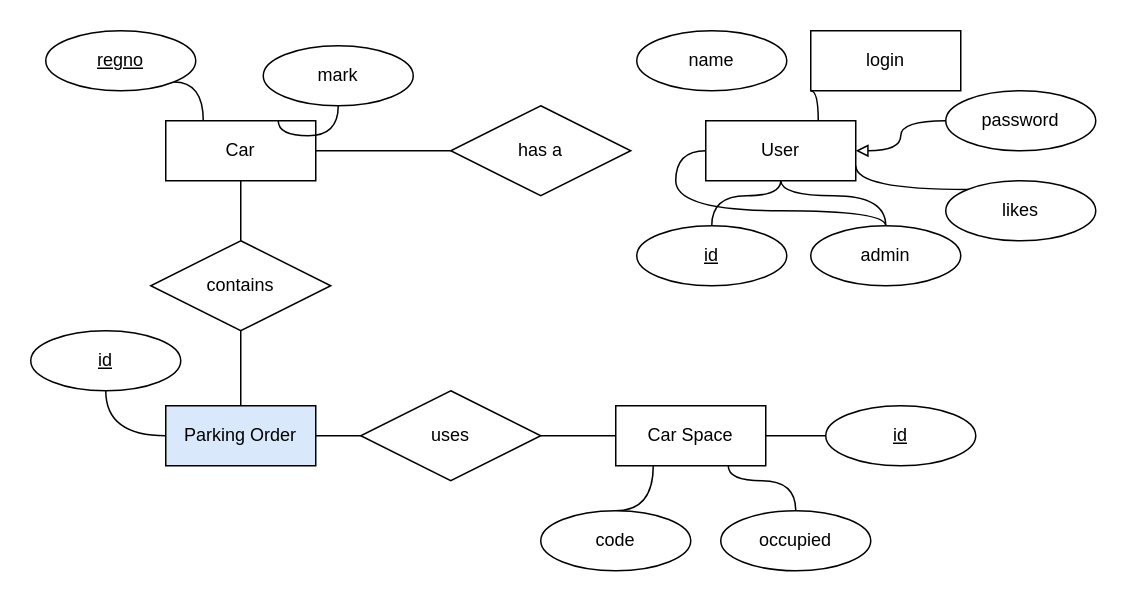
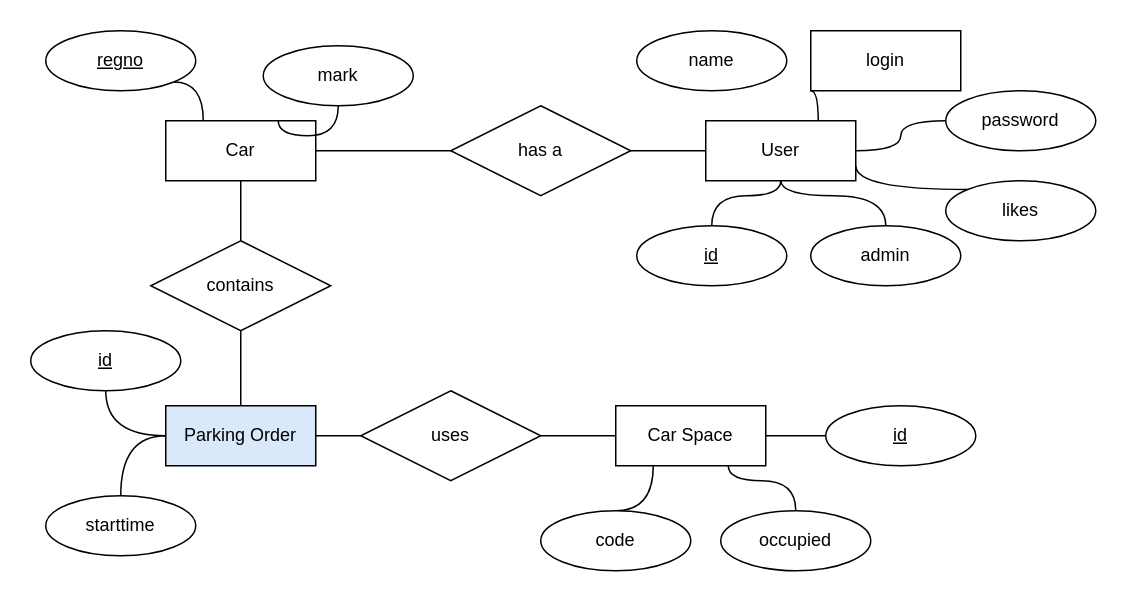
edge "password" -> "User": arrowhead block -> none
edge "User" -- "admin": now "User" -- "has a"
edge "Parking Order" -- "starttime": added
node "starttime": added
